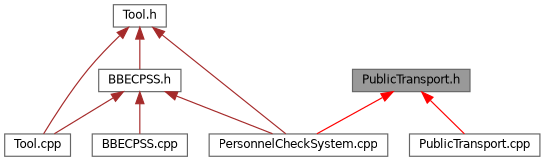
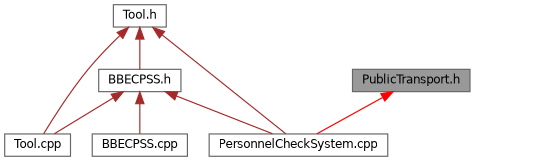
node "PublicTransport.cpp": removed
